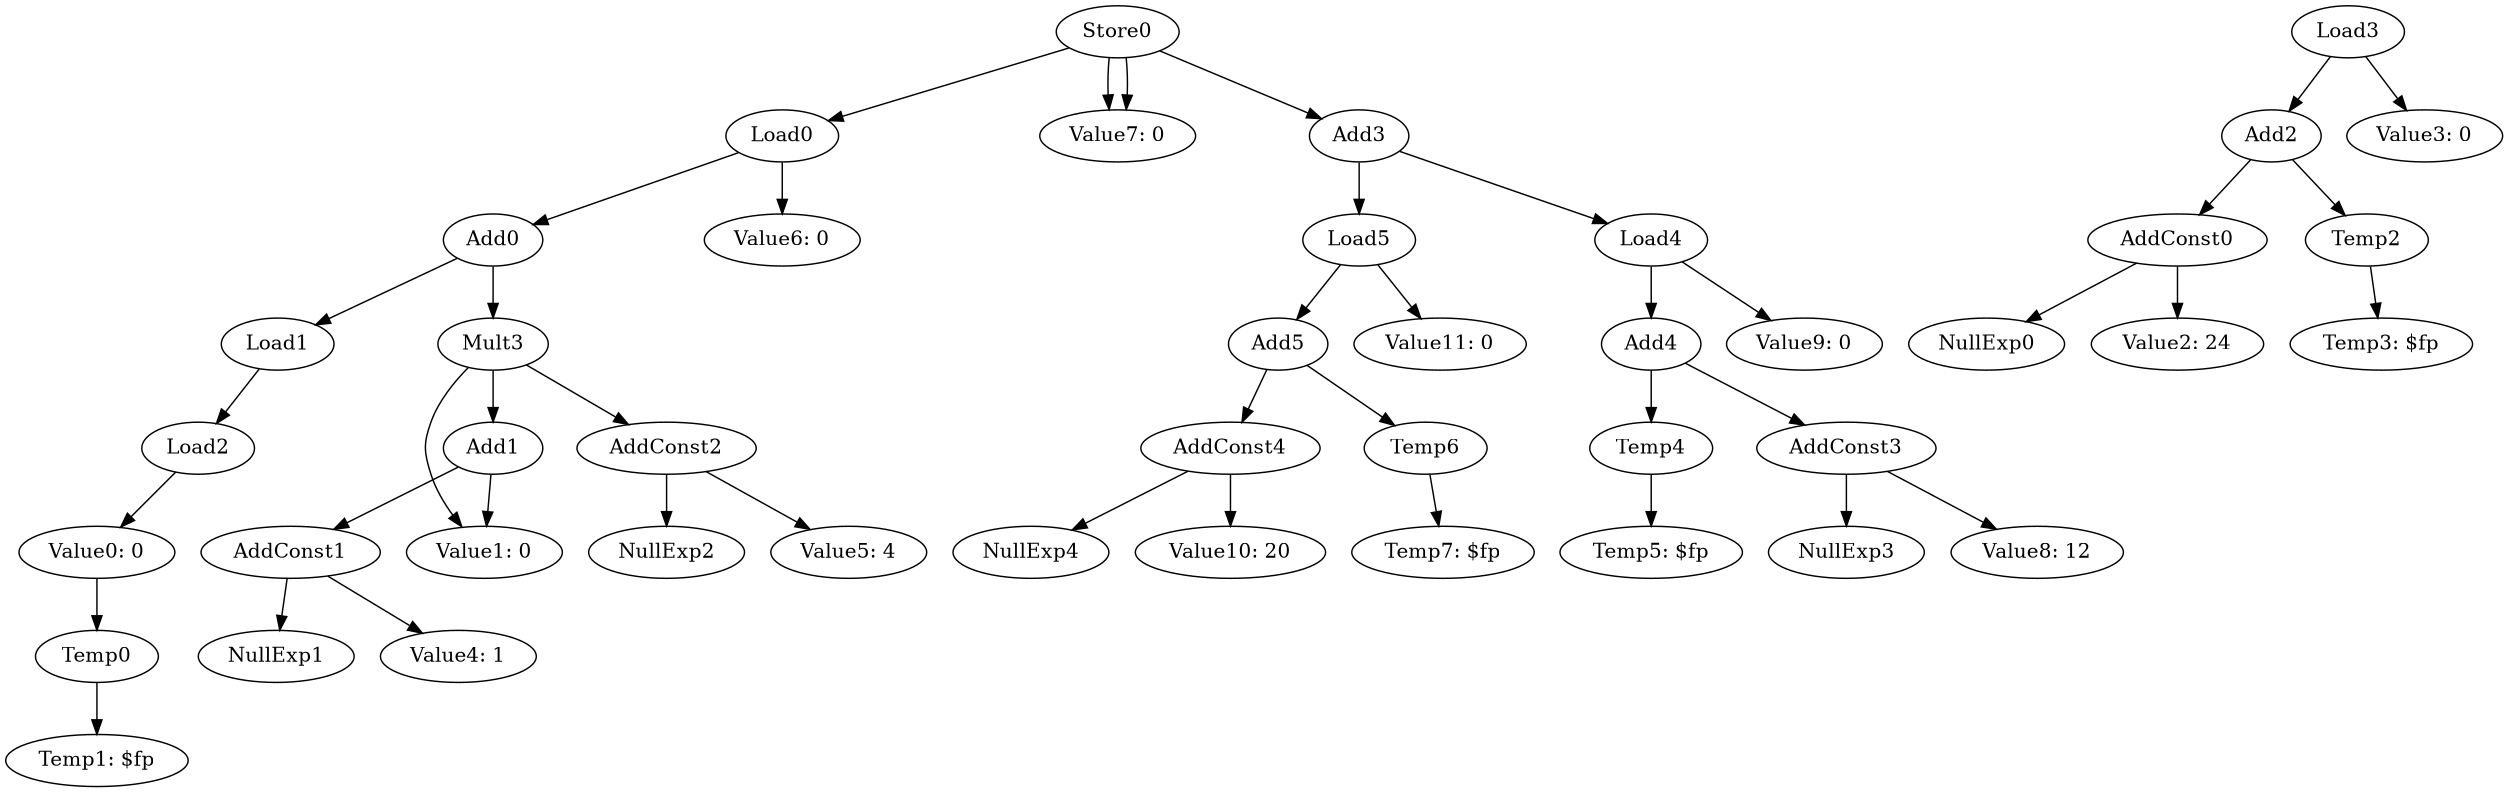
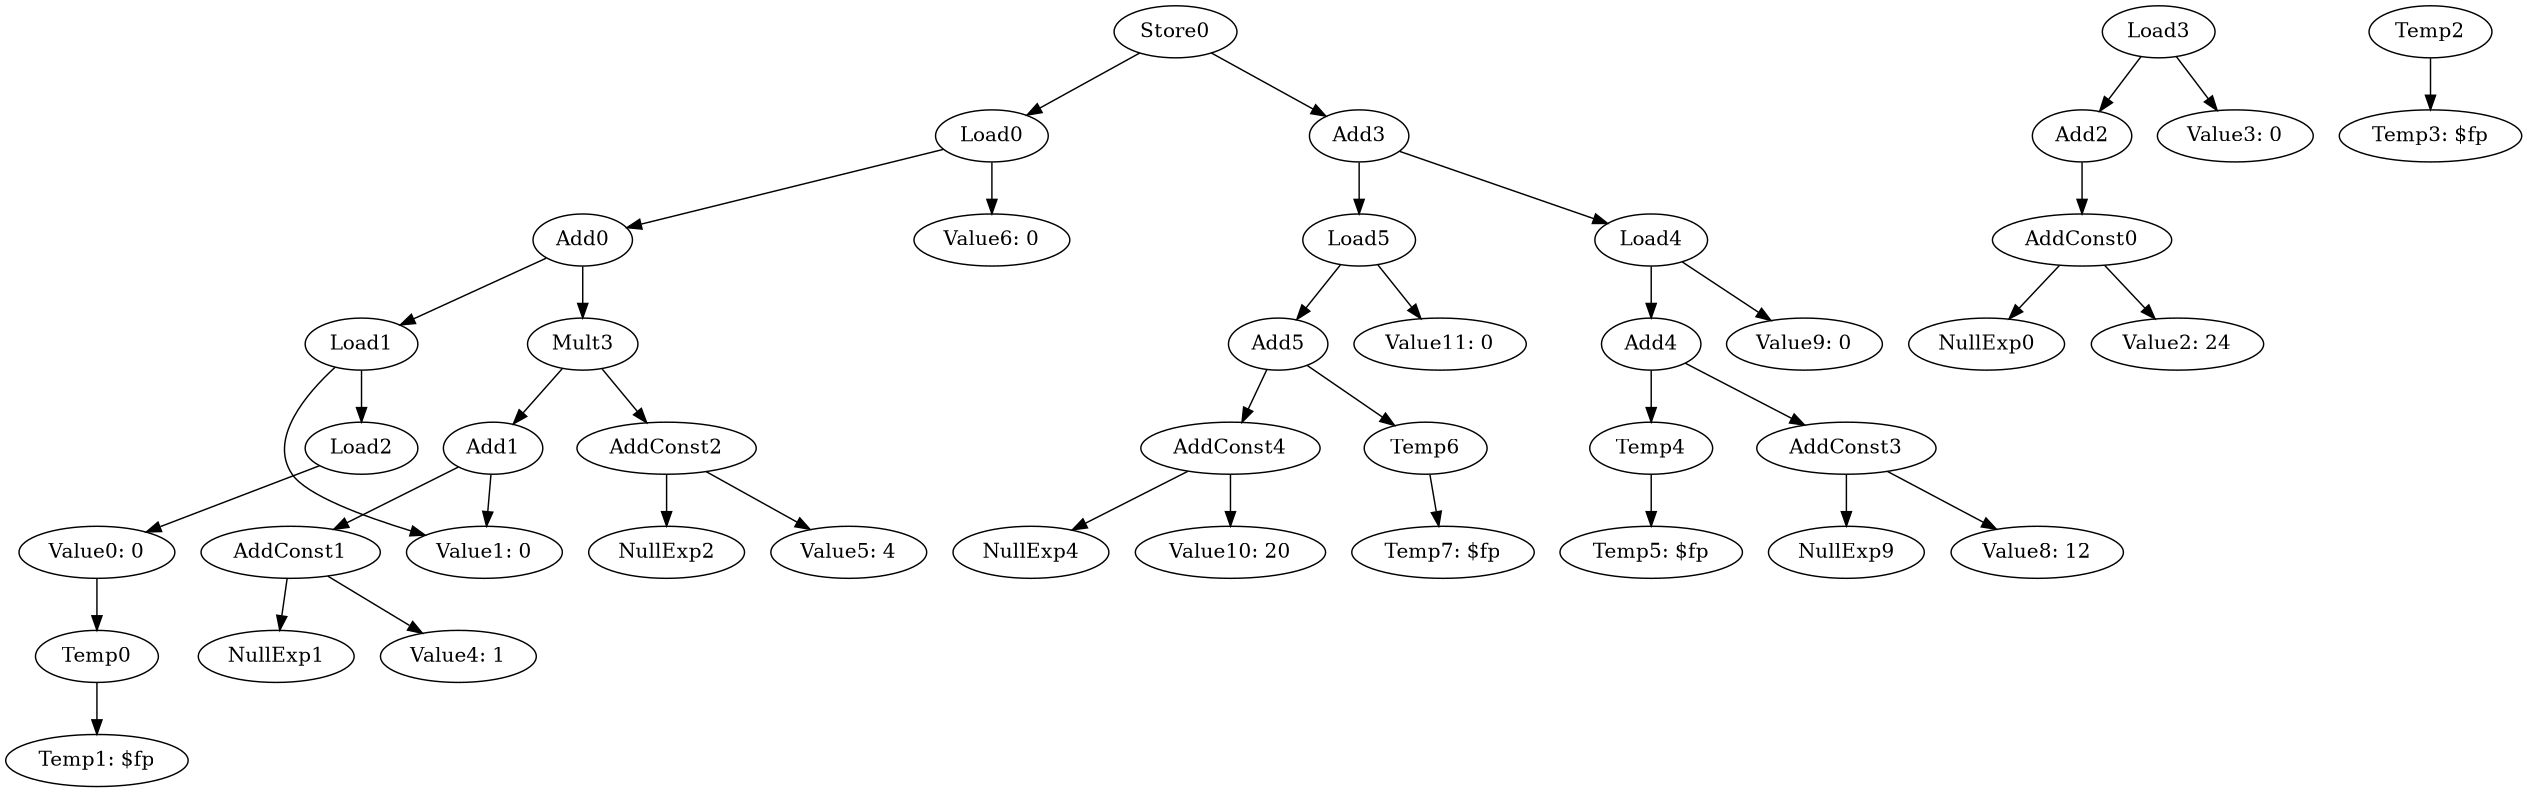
node "Value7: 0": removed
edge "Add2" -> "Temp2": removed
edge "Mult3" -> "Value1: 0": now "Load1" -> "Value1: 0"
node "NullExp3": label "NullExp3" -> "NullExp9"
